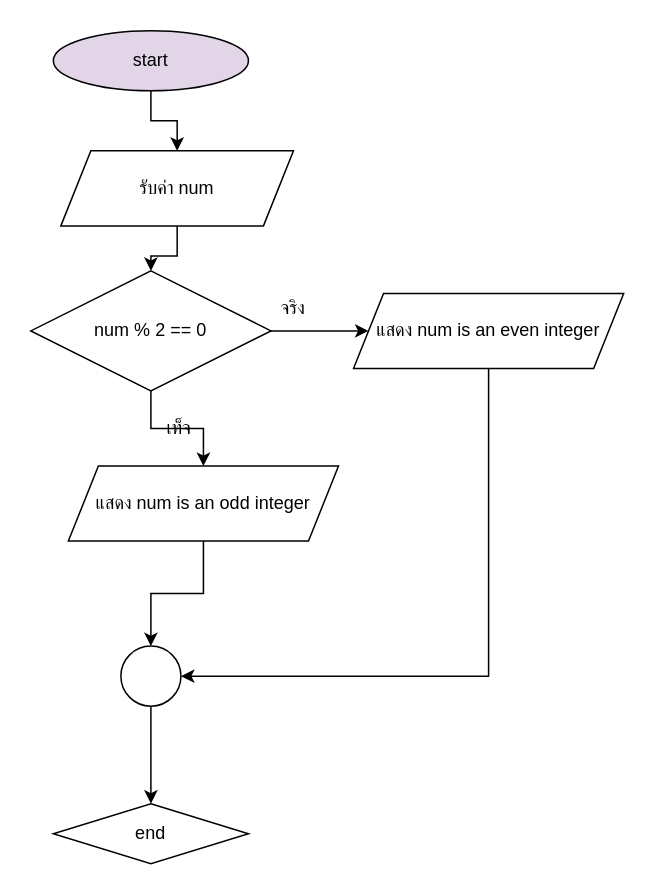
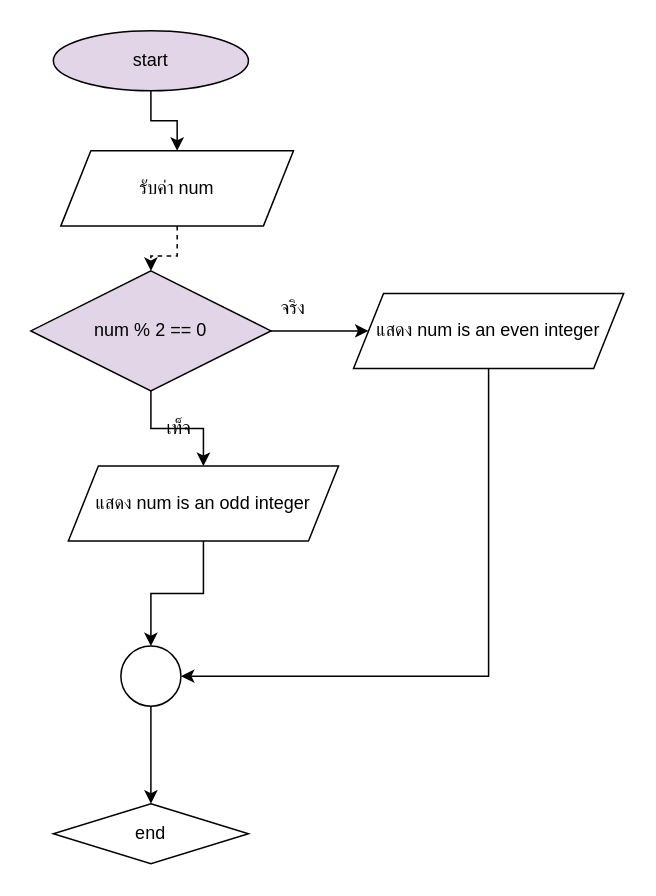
edge "รับค่า num" -> "num % 2 == 0": style solid -> dashed
node "num % 2 == 0": fillcolor #ffffff -> #e1d5e7
